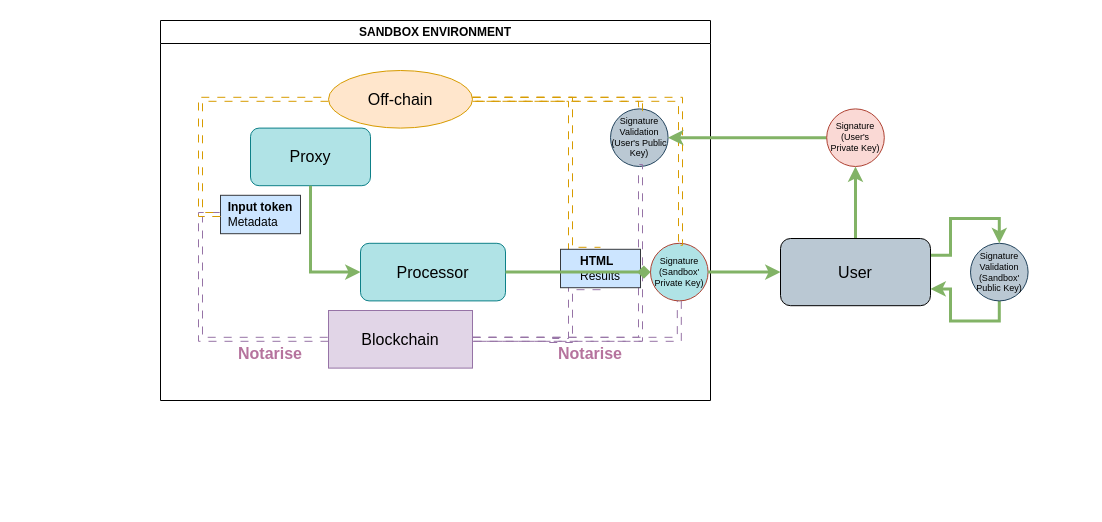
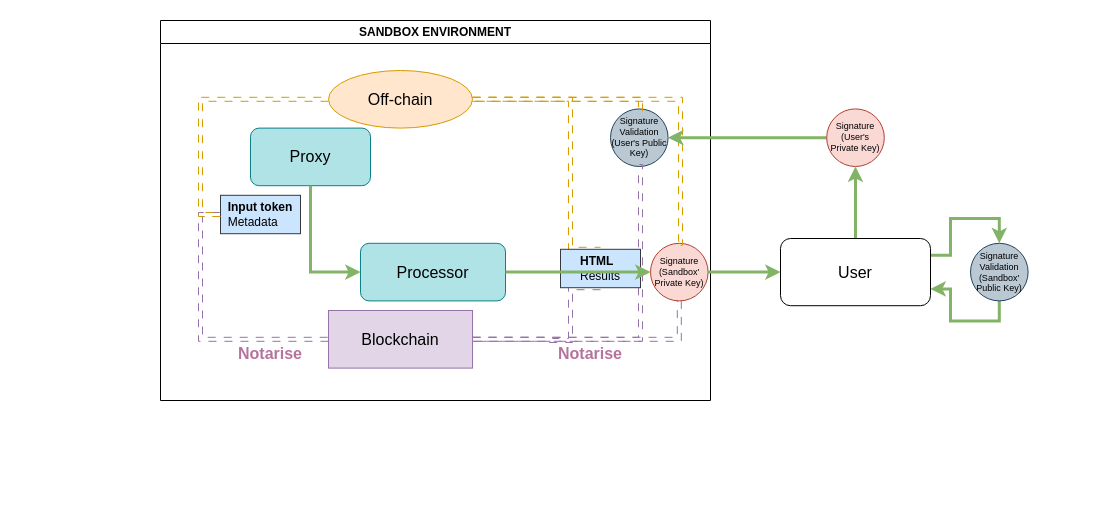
edge "Processor" -> "Signature(Sandbox' Private Key)": arrowhead diamond -> classic
node "Signature(Sandbox' Private Key)": fillcolor #b0e3e6 -> #fad9d5
node "User": fillcolor #bac8d3 -> #ffffff
